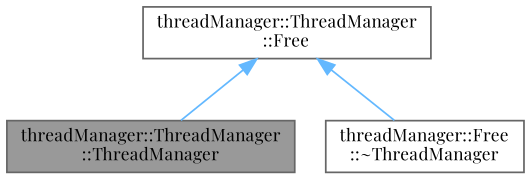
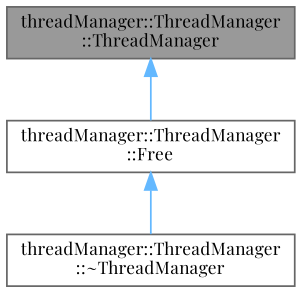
edge "threadManager::ThreadManager ::ThreadManager" -> "threadManager::ThreadManager ::Free": reversed
node "threadManager::Free ::~ThreadManager": label "threadManager::Free ::~ThreadManager" -> "threadManager::ThreadManager ::~ThreadManager"
